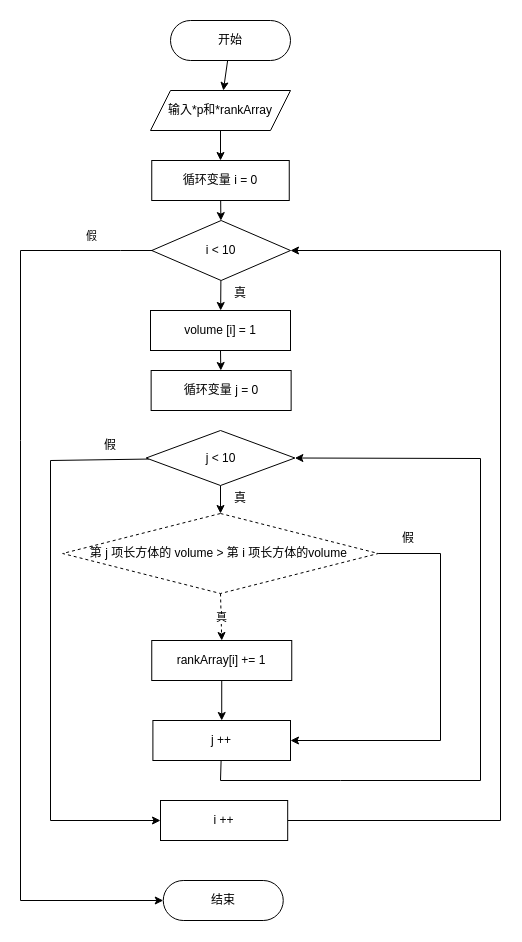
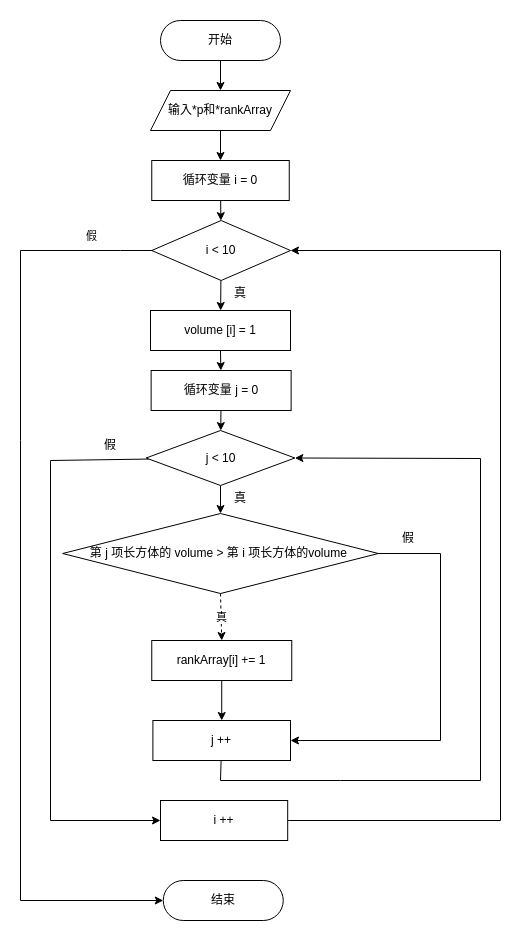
node "开始": moved (231, 41) -> (221, 41)
edge "循环变量 j = 0" -> "j < 10": added
node "第 j 项长方体的 volume > 第 i 项长方体的volume": style dashed -> solid
